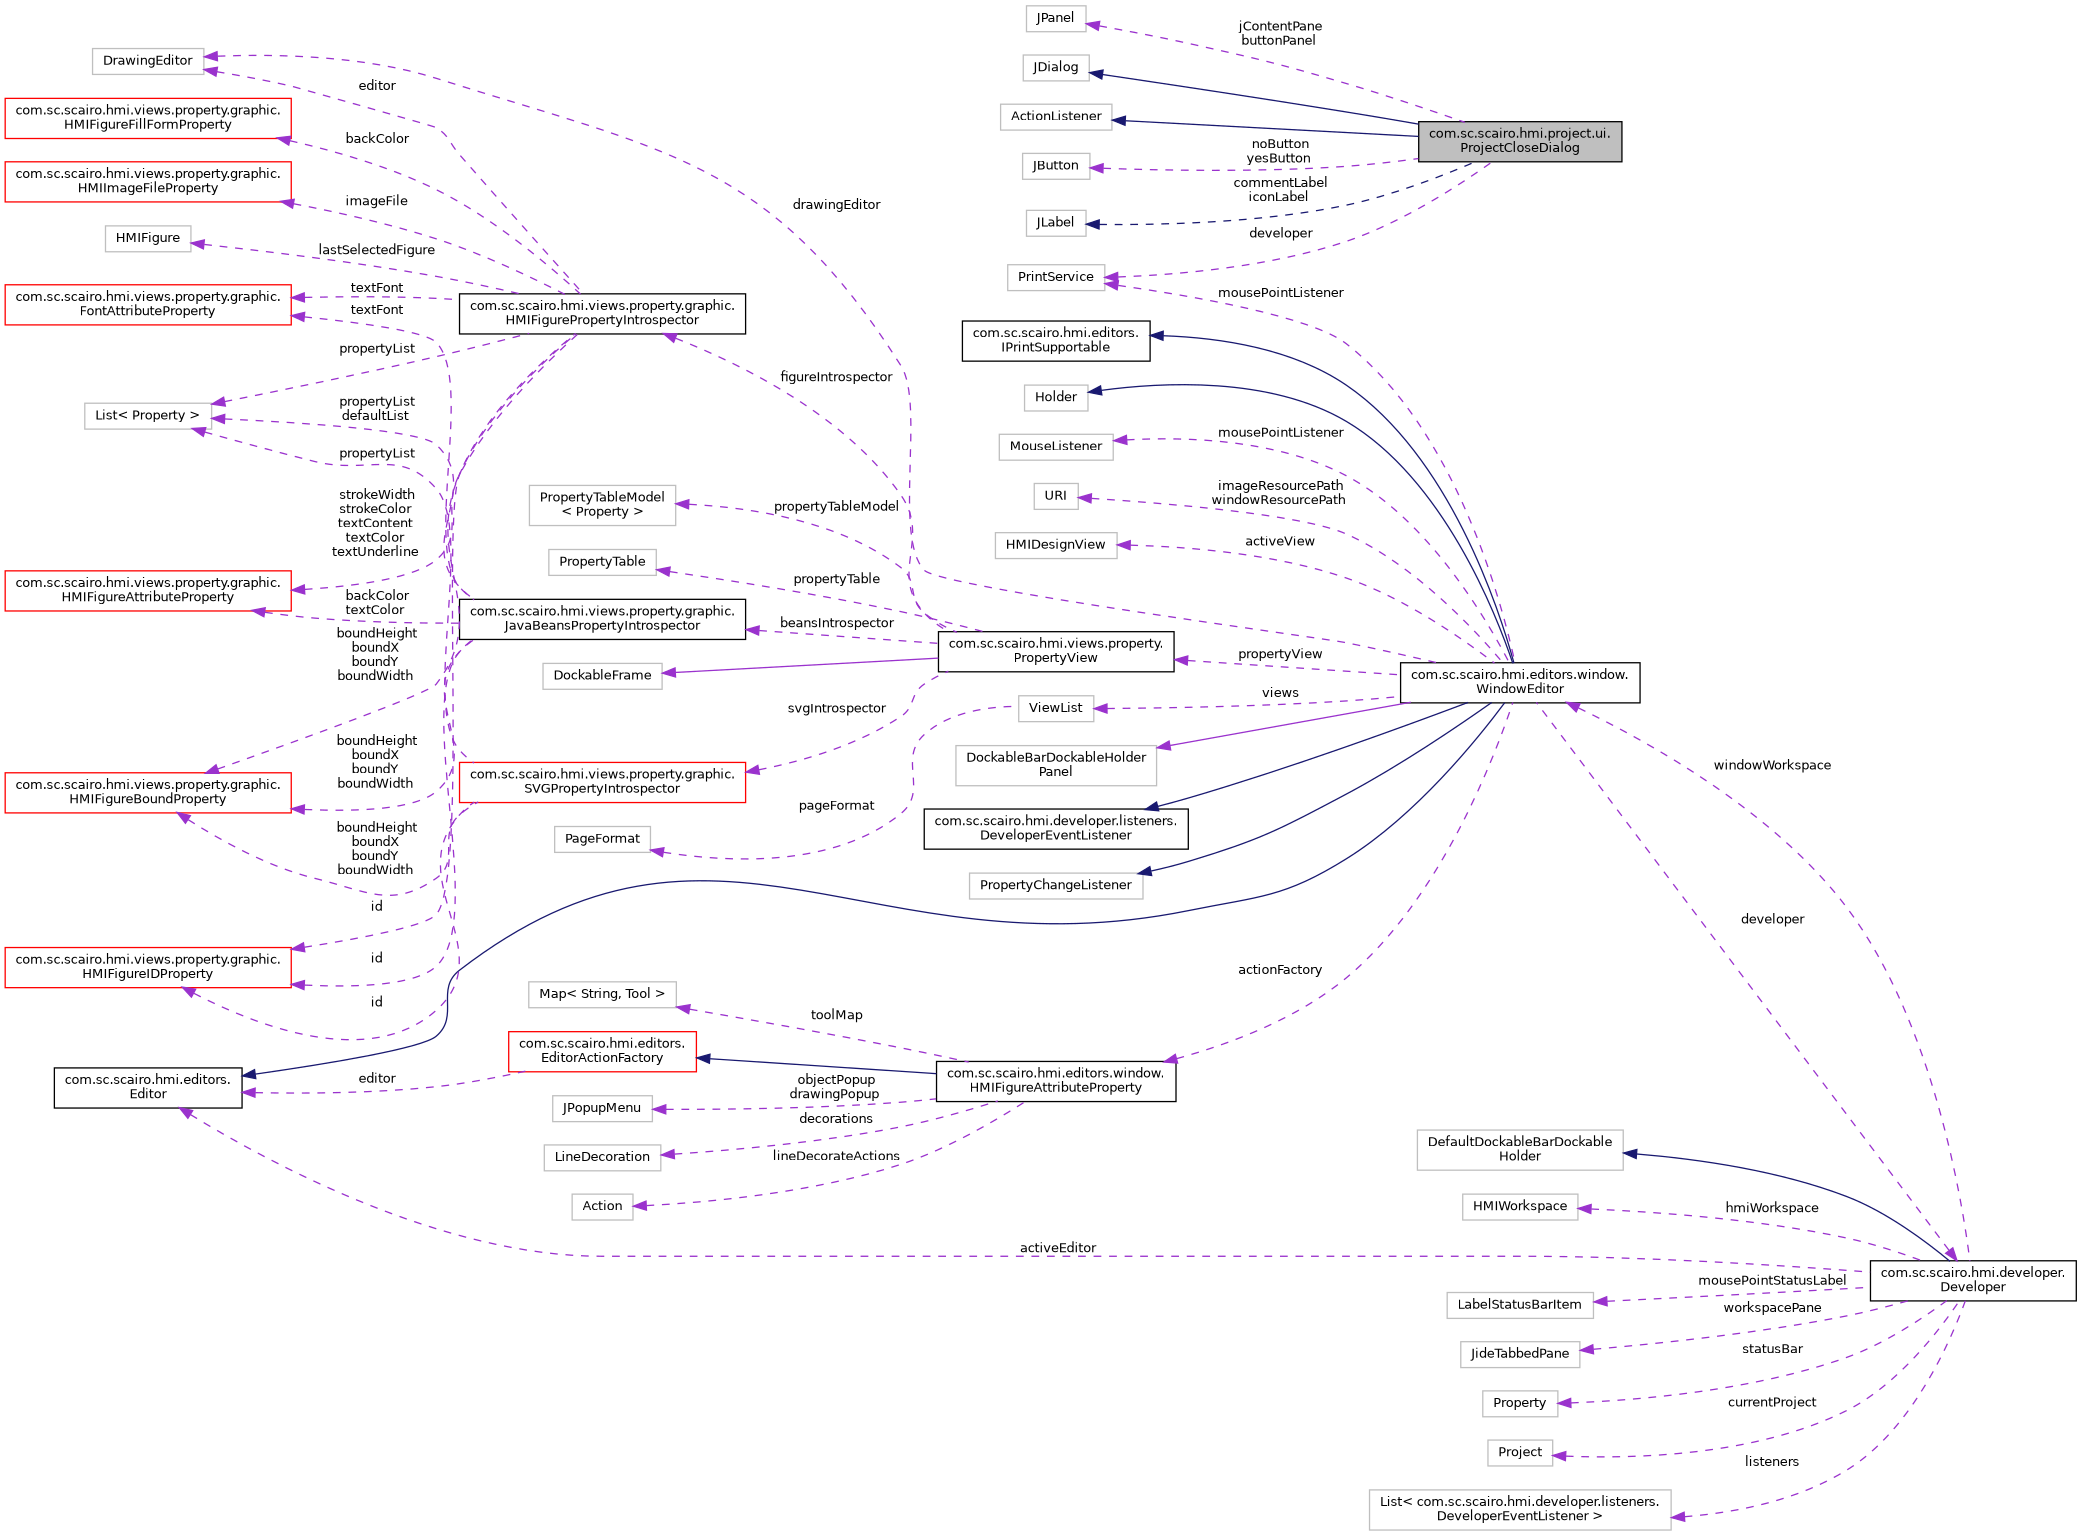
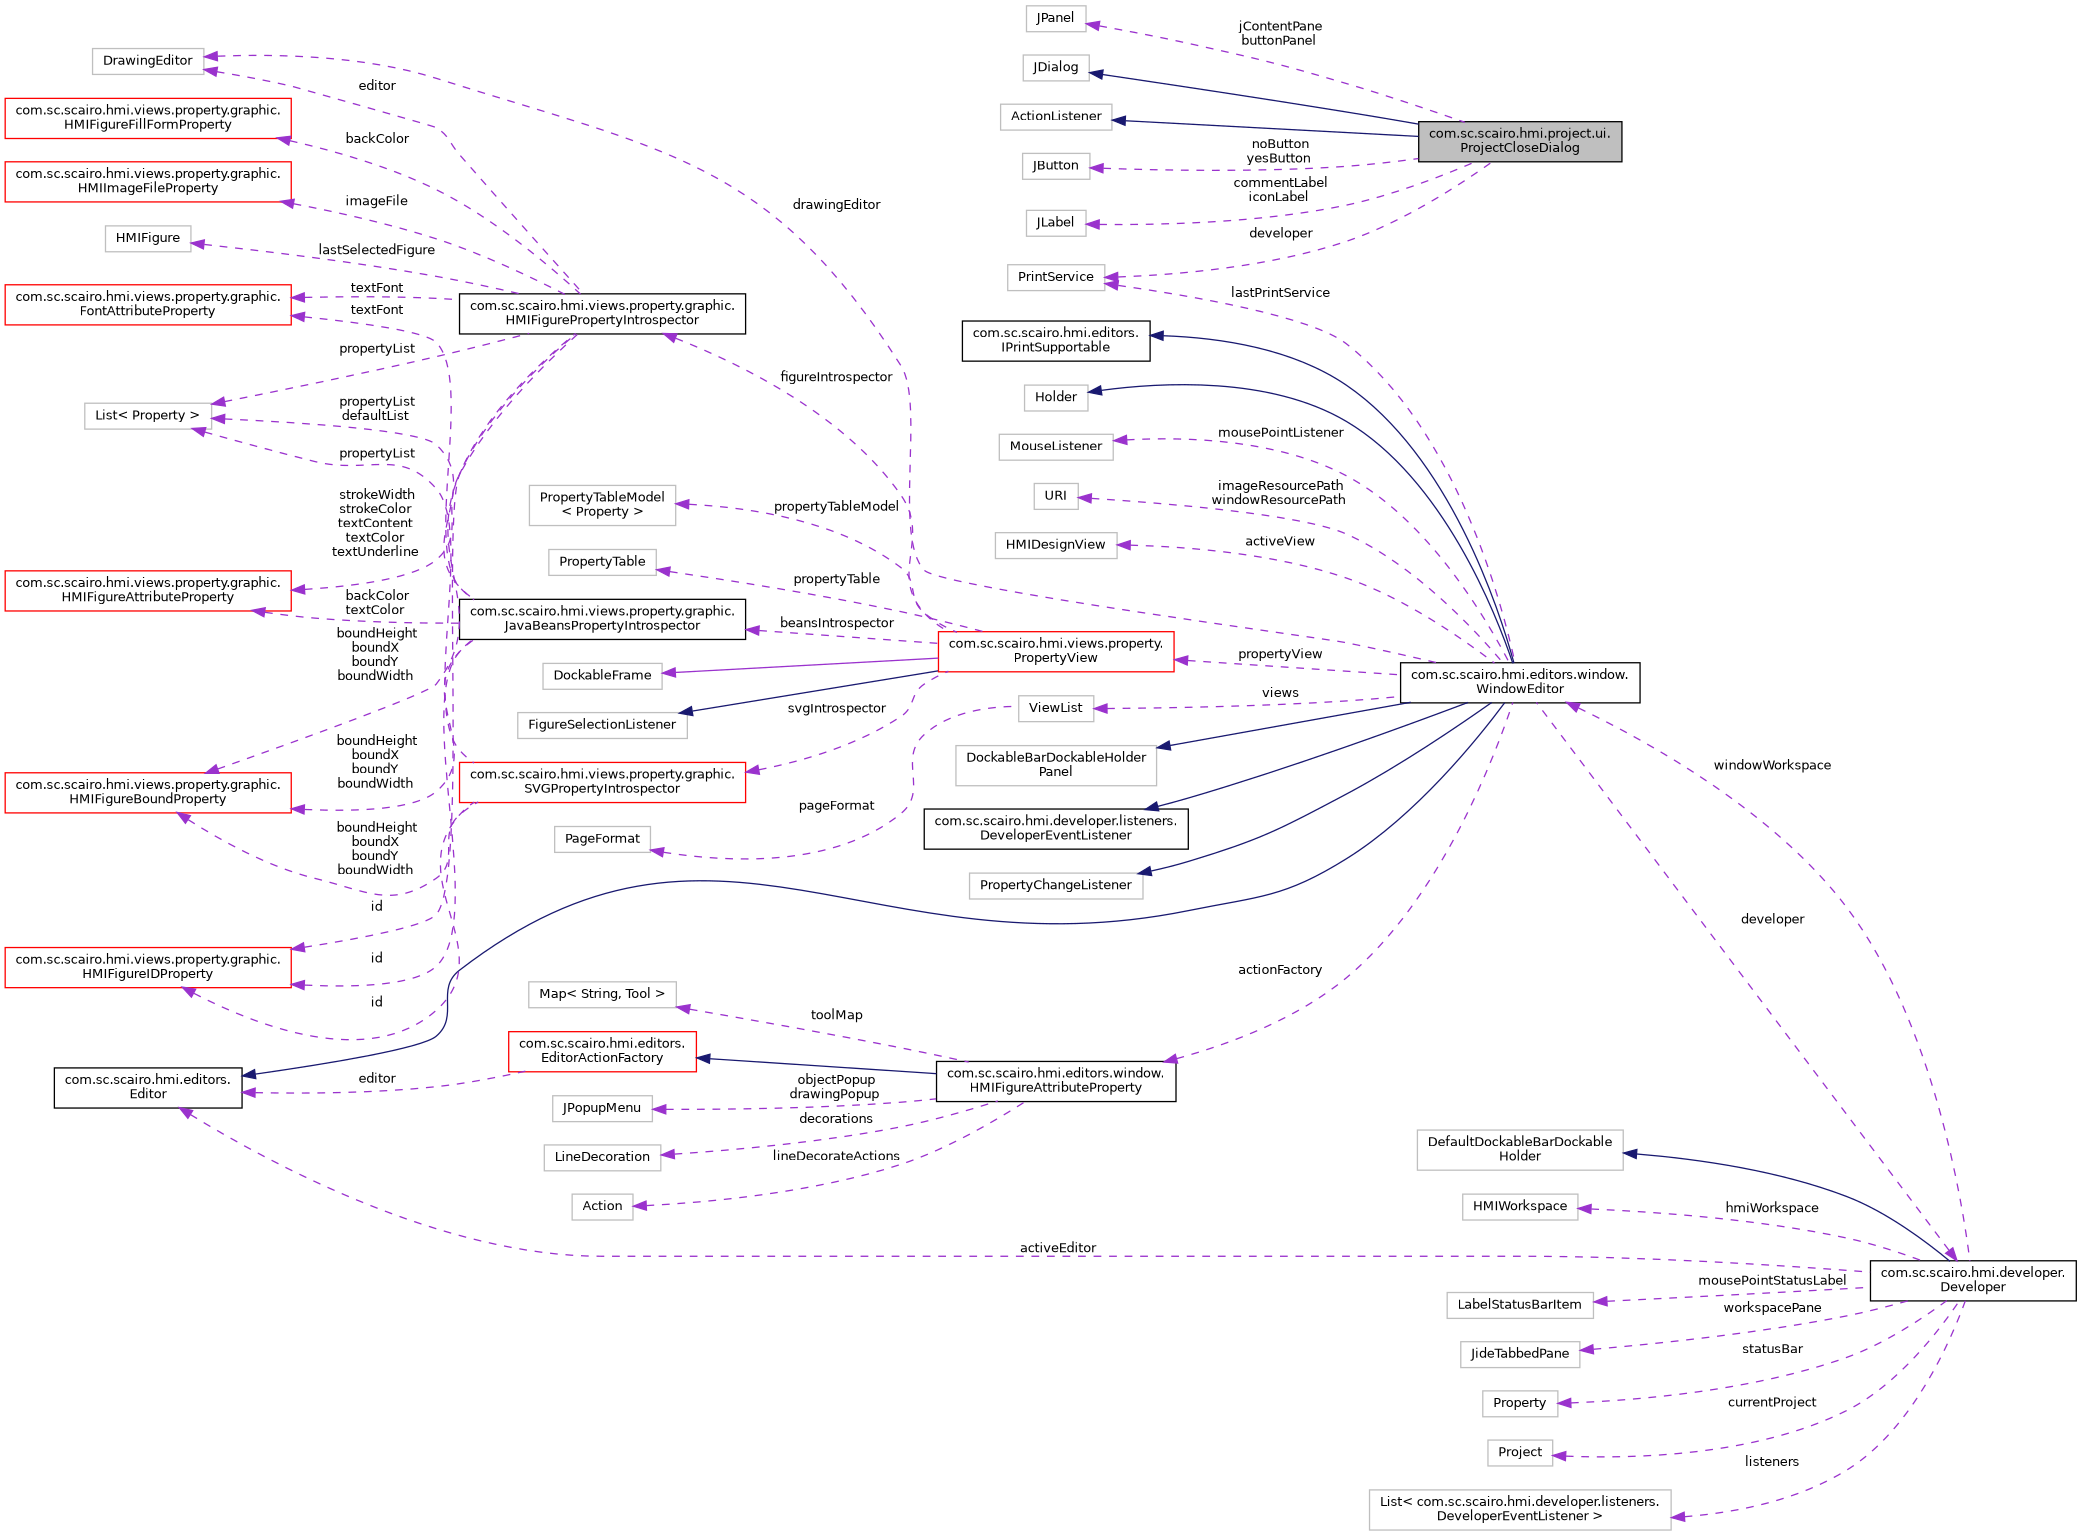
edge "com.sc.scairo.hmi.project.ui. ProjectCloseDialog" -> "JLabel": color midnightblue -> darkorchid3
edge "com.sc.scairo.hmi.editors.window. WindowEditor" -> "PrintService": label " mousePointListener" -> " lastPrintService"
node "com.sc.scairo.hmi.views.property. PropertyView": color black -> red
edge "com.sc.scairo.hmi.editors.window. WindowEditor" -> "DockableBarDockableHolder Panel": color darkorchid3 -> midnightblue
node "FigureSelectionListener": added
